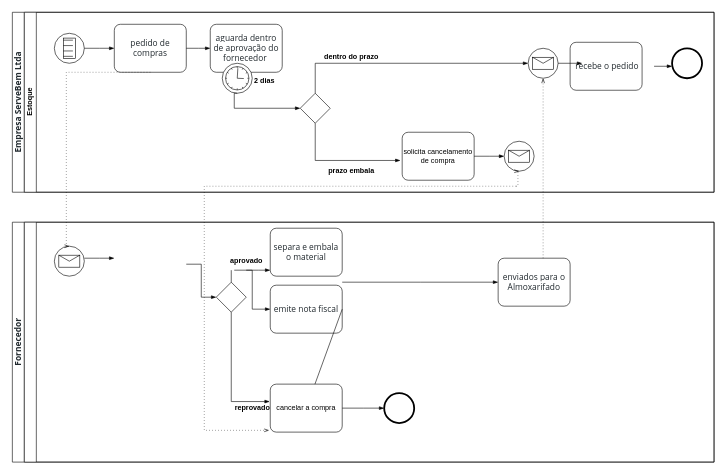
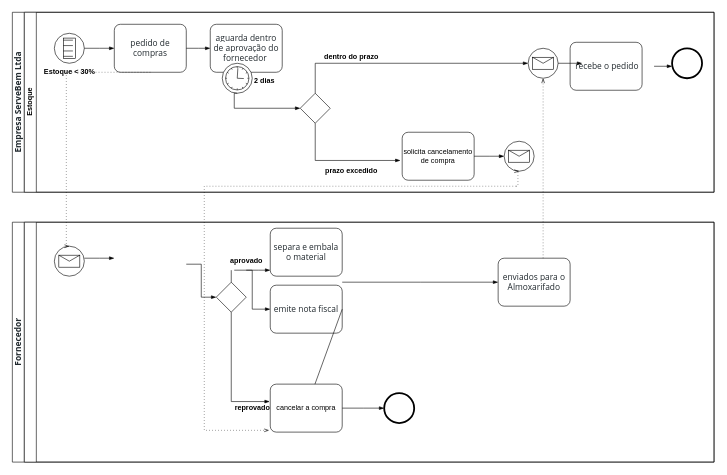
node "Estoque < 30%": added
node "prazo embala": label "prazo embala" -> "prazo excedido"
